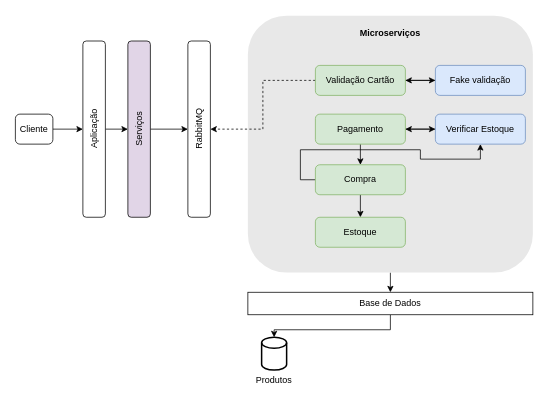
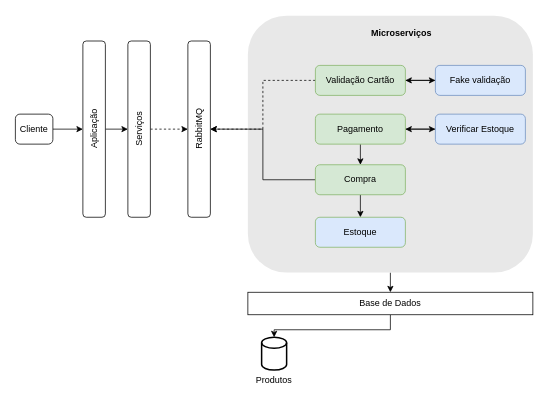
node "Microserviços": moved (390, 33) -> (402, 33)
node "Serviços": fillcolor #e1d5e7 -> #ffffff
edge "Serviços" -> "RabbitMQ": style solid -> dashed
edge "Compra" -> "Verificar Estoque": now "Compra" -> "RabbitMQ"
node "Estoque": fillcolor #d5e8d4 -> #dae8fc
